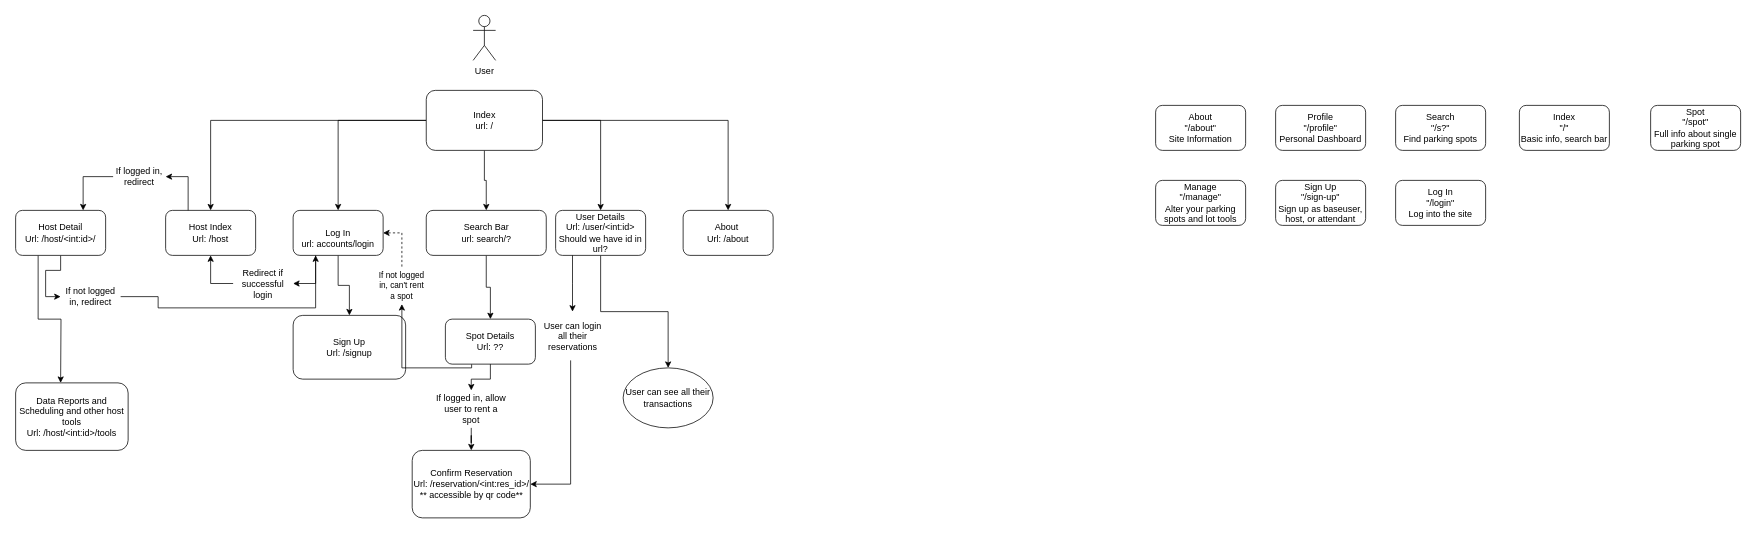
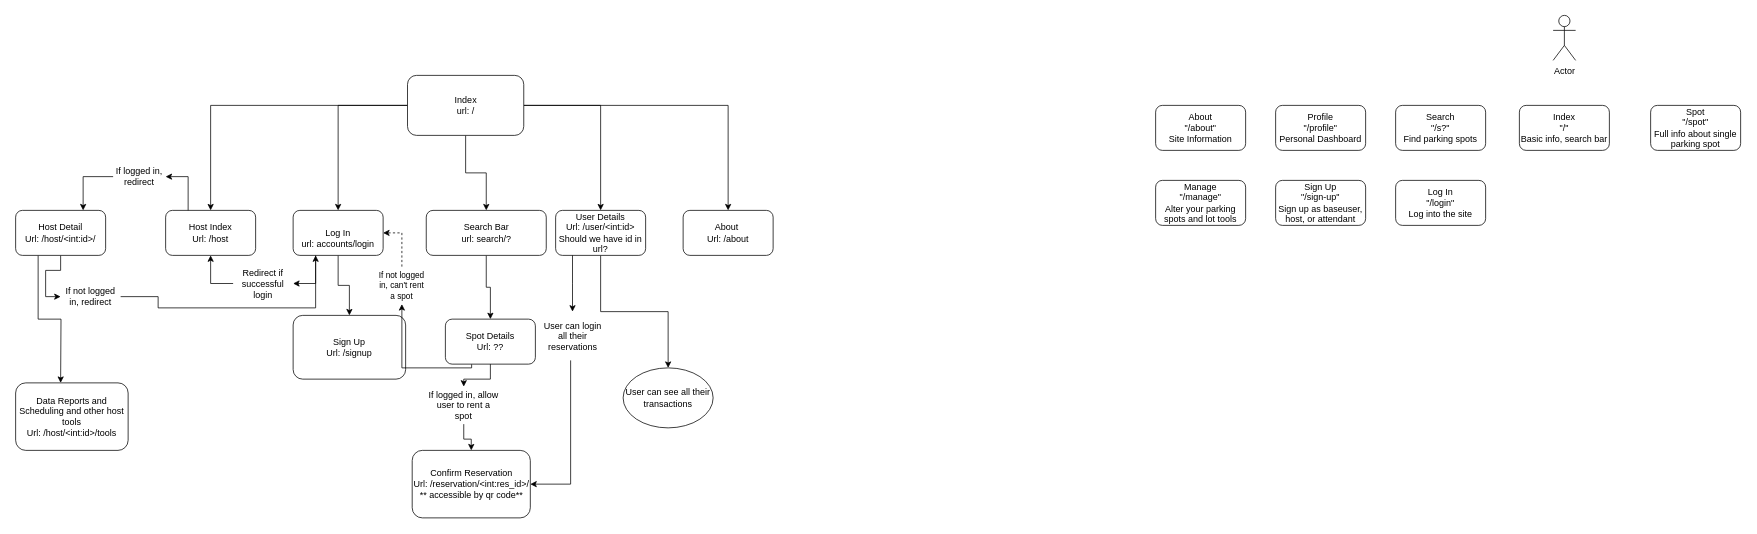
node "User": removed
node "Actor": added
node "Index url: /": moved (484, 120) -> (465, 105)
node "If logged in, allow user to rent a spot": moved (471, 409) -> (464, 405)
